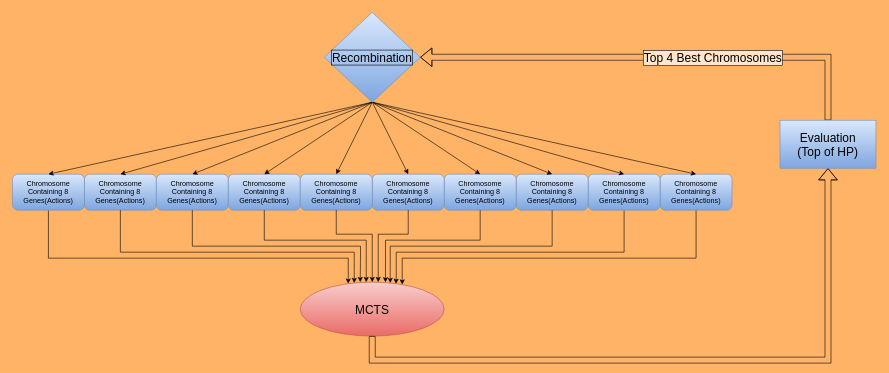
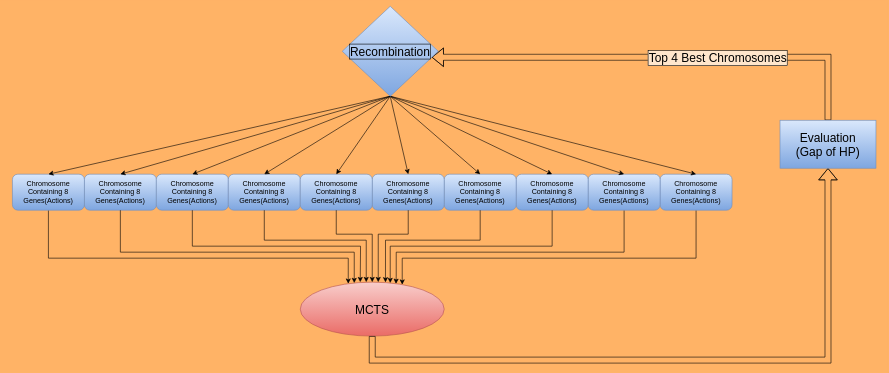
node "Recombination": moved (372, 57) -> (390, 51)
node "Evaluation (Top of HP)": label "Evaluation (Top of HP)" -> "Evaluation (Gap of HP)"
